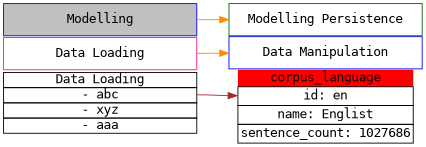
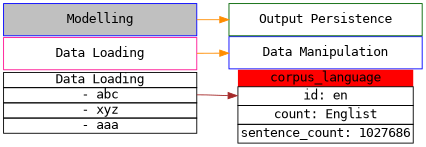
node "Modelling Persistence": label "Modelling Persistence" -> "Output Persistence"
node "corpus_language": text "name: Englist" -> "count: Englist"
